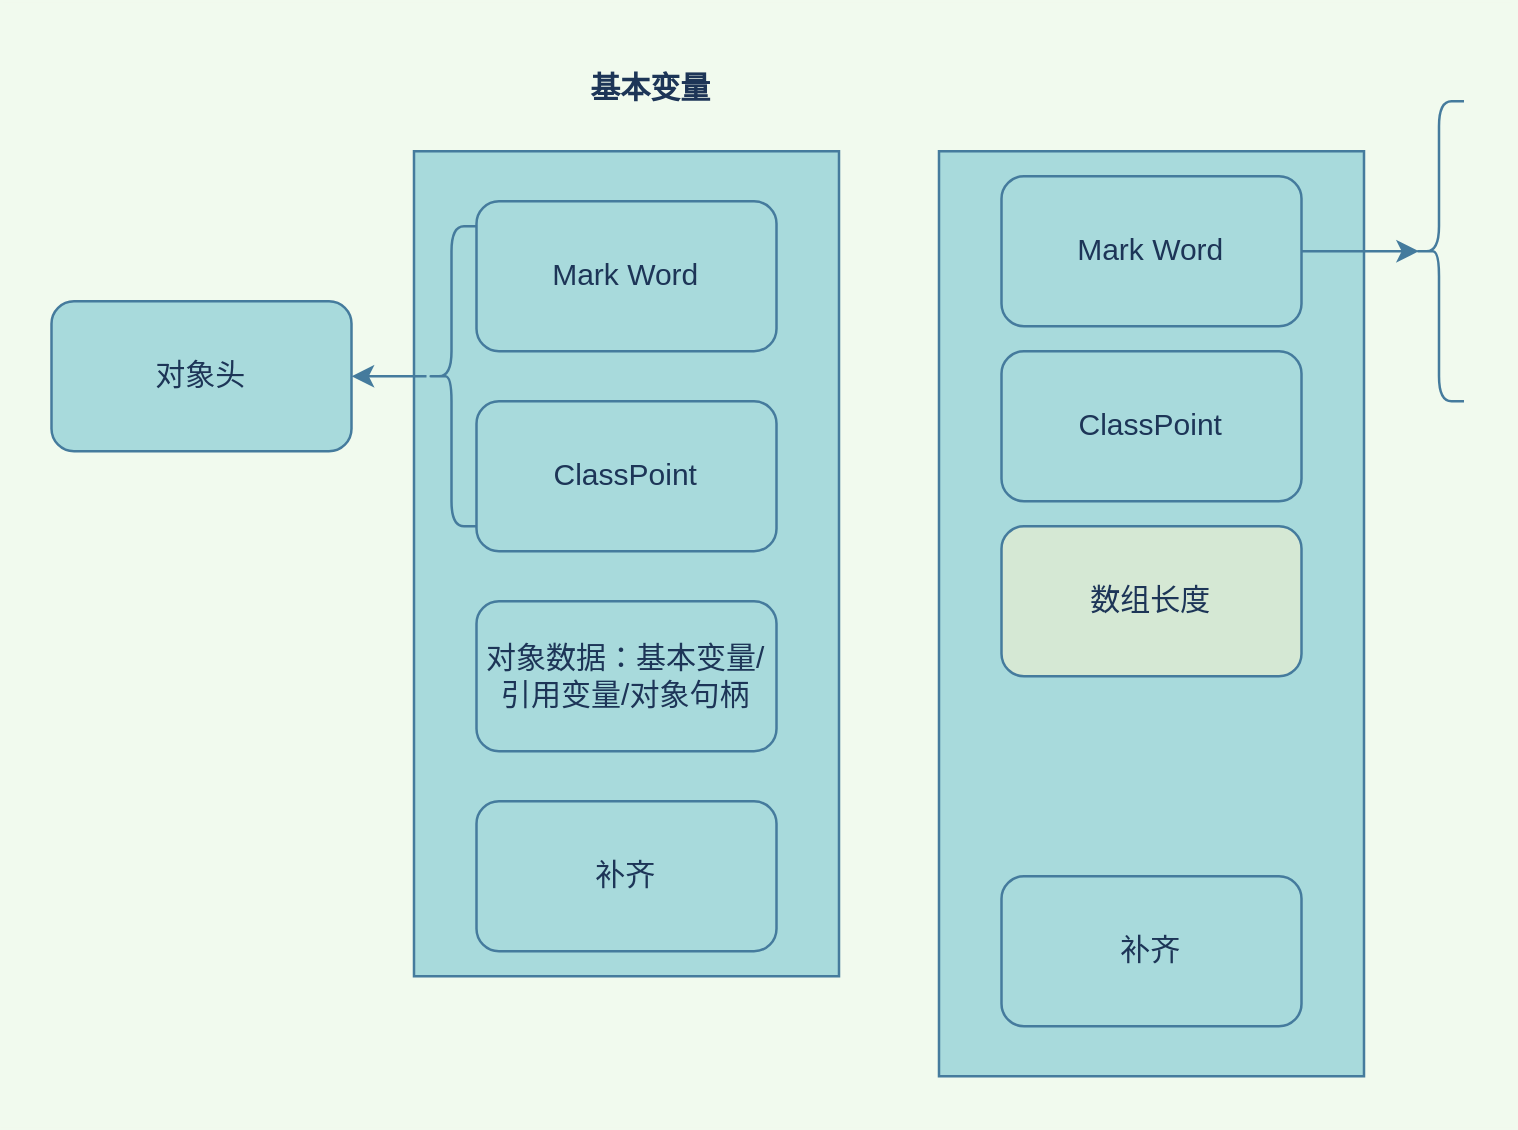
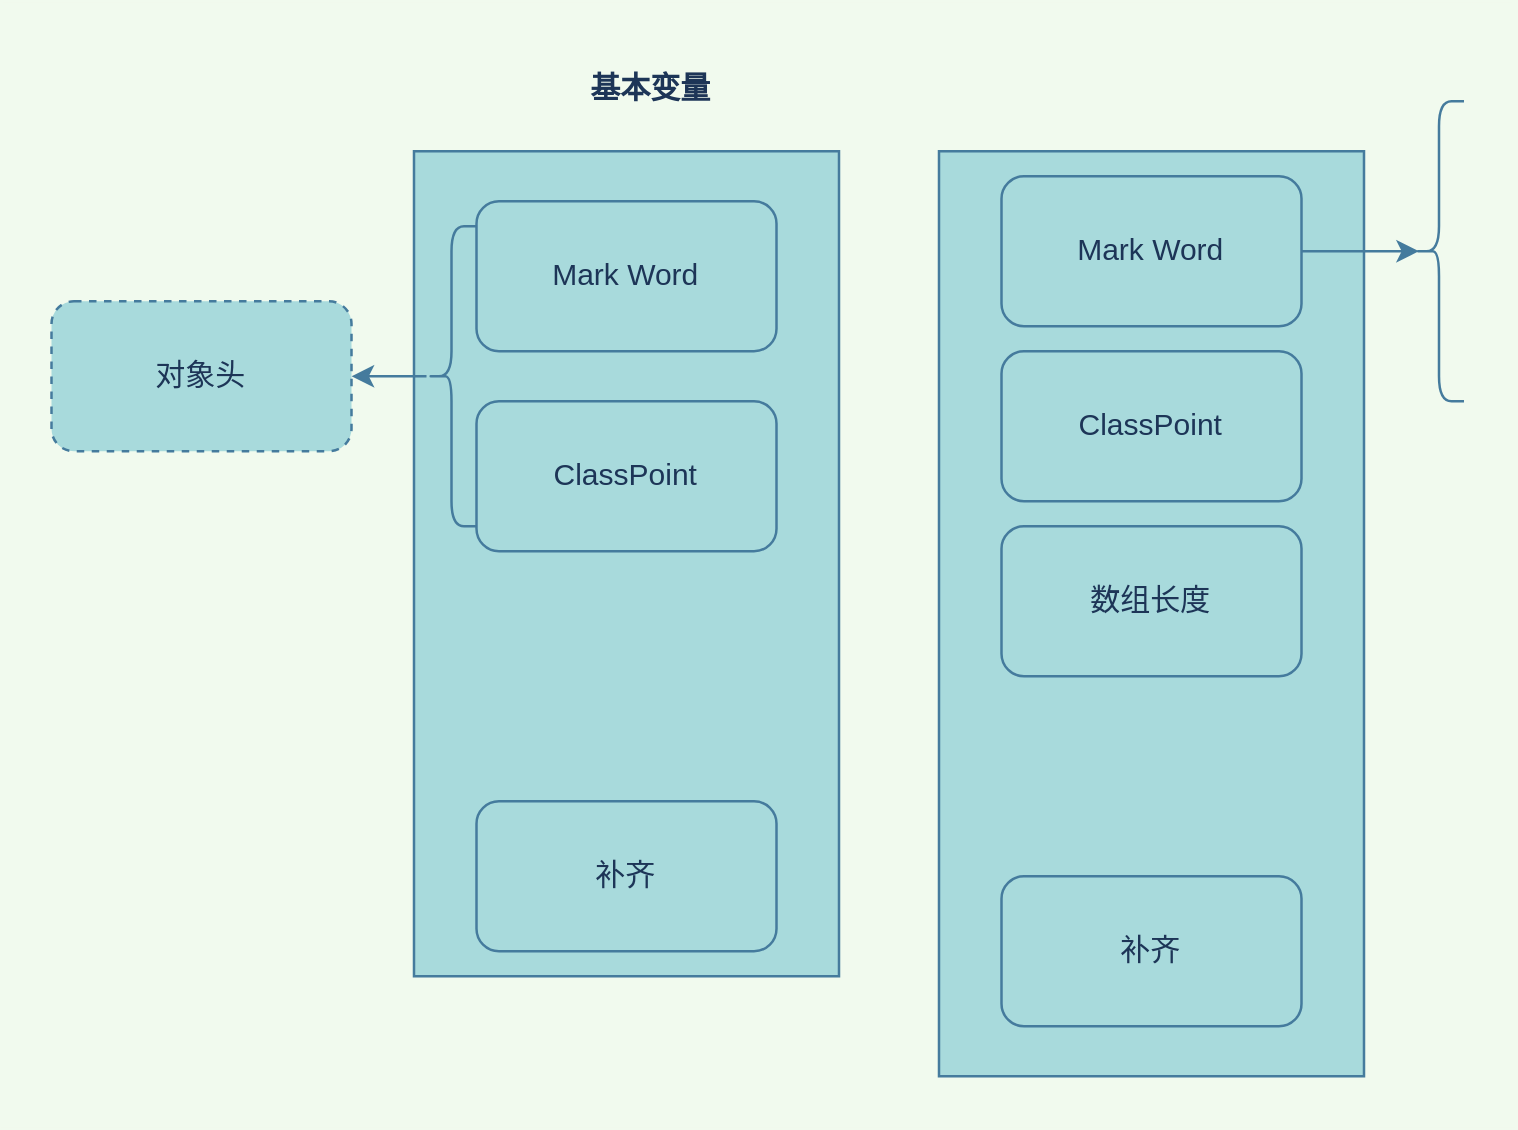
node "对象头": style solid -> dashed
node "数组长度": fillcolor #d5e8d4 -> #a8dadc
node "对象数据：基本变量/引用变量/对象句柄": removed
